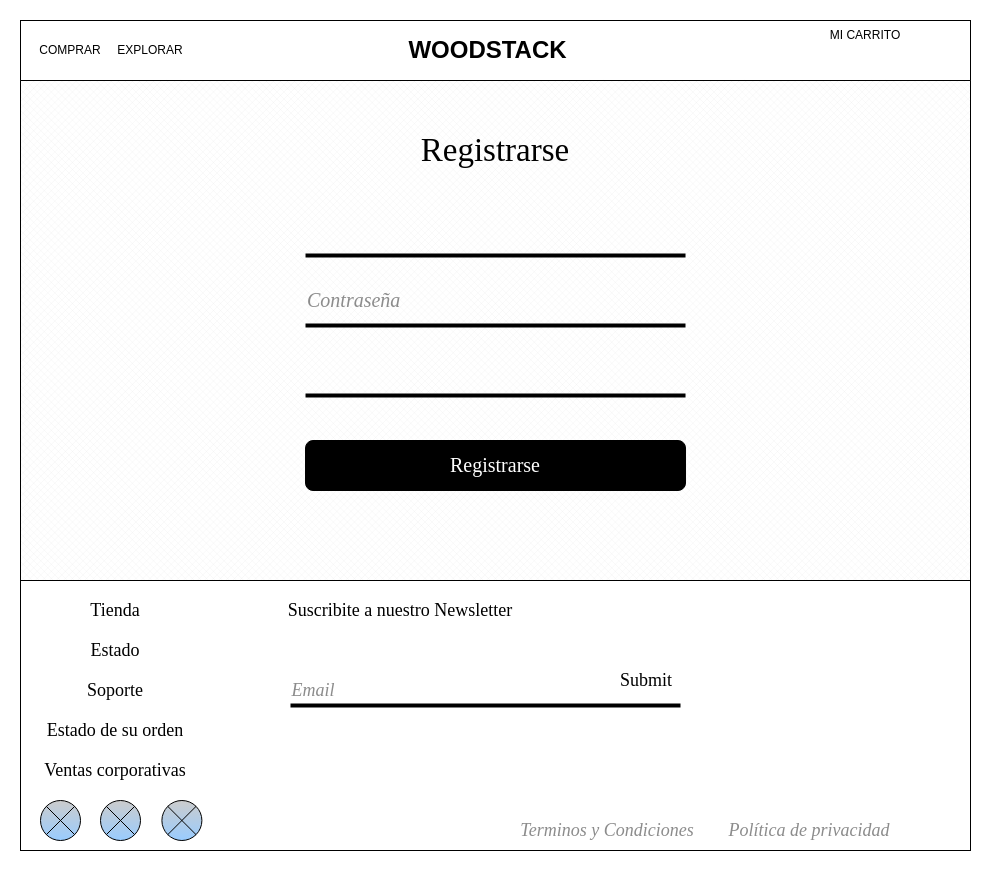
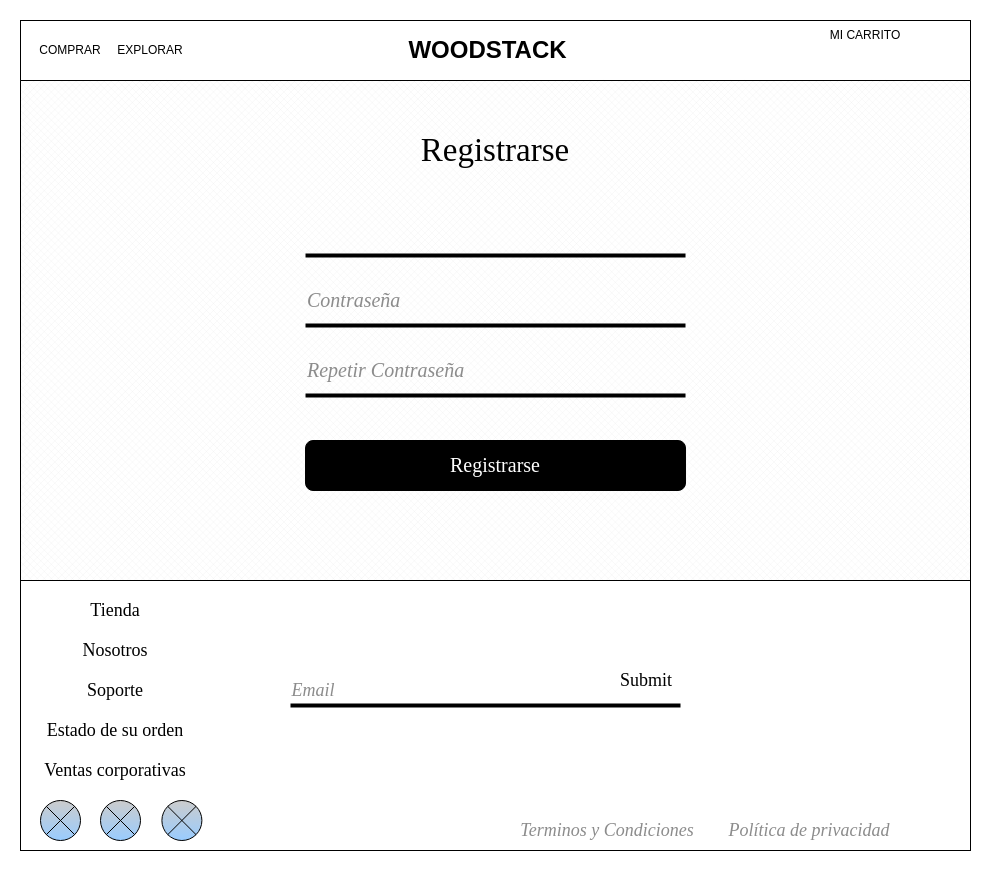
node "Repetir Contraseña": added
node "Suscribite a nuestro Newsletter": removed
node "Estado": label "Estado" -> "Nosotros"
